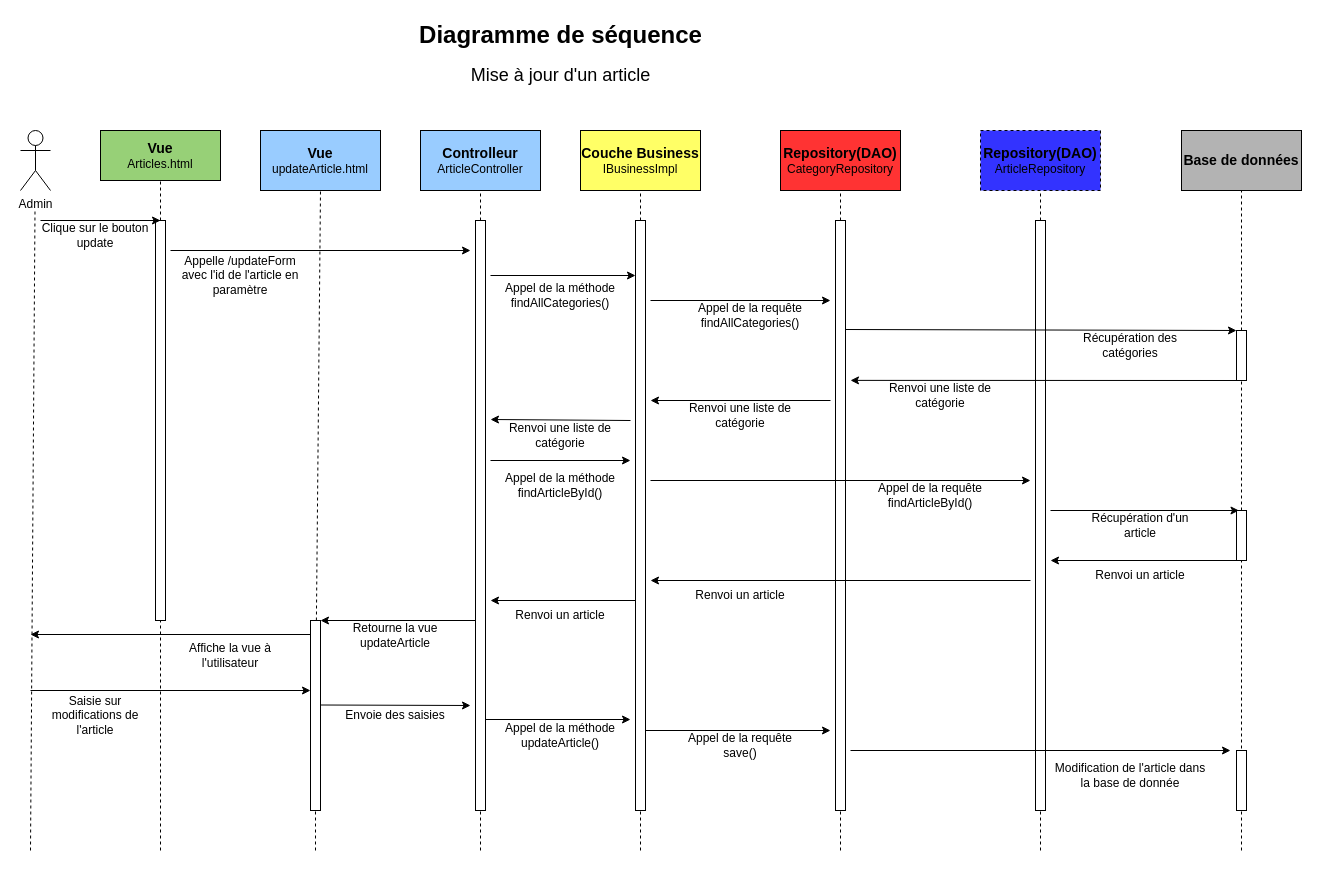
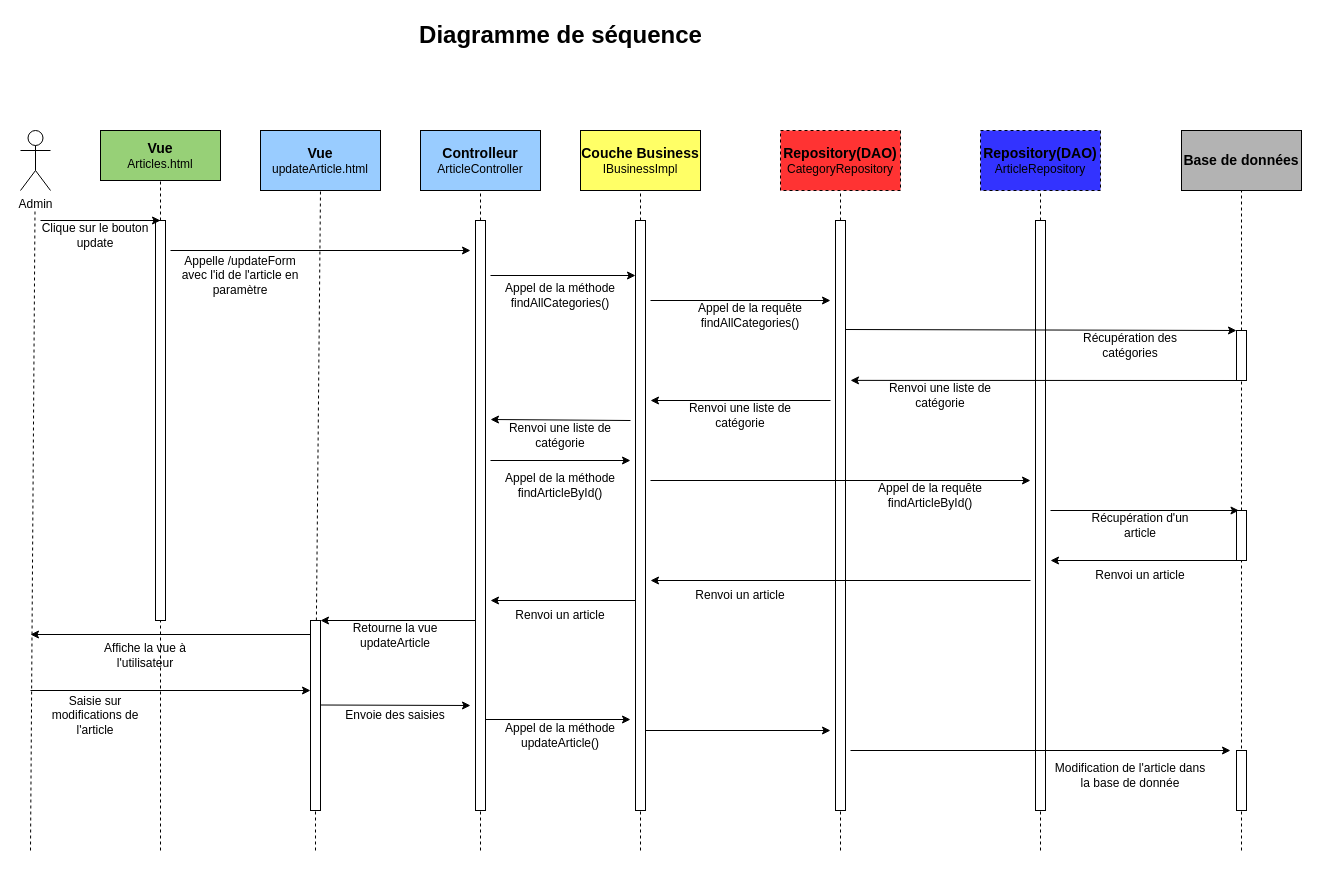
node "Mise à jour d'un article": removed
node "Repository(DAO) CategoryRepository": style solid -> dashed
node "Affiche la vue à l'utilisateur": moved (231, 656) -> (146, 656)
node "Appel de la requête save()": removed
